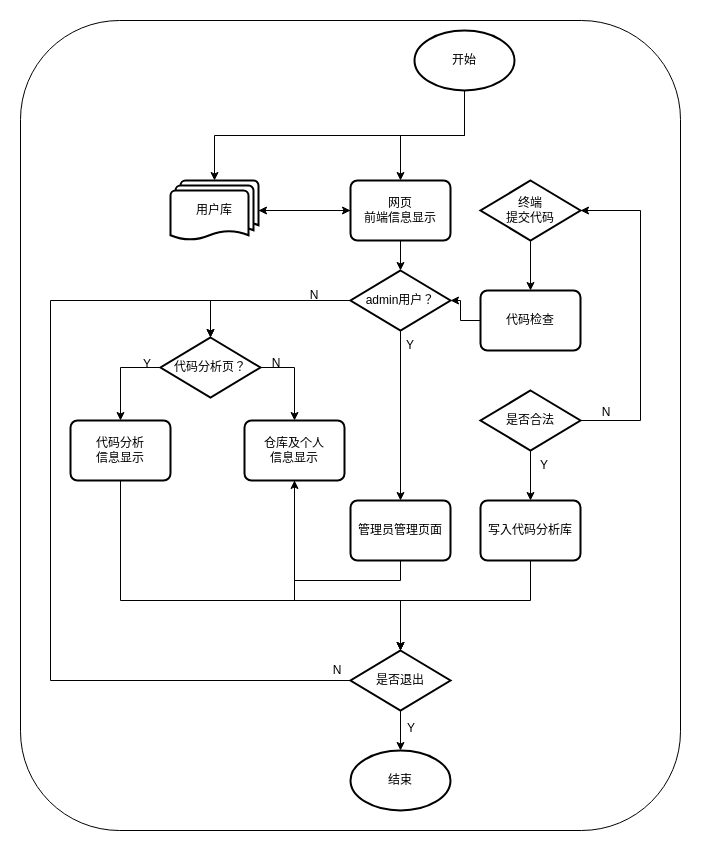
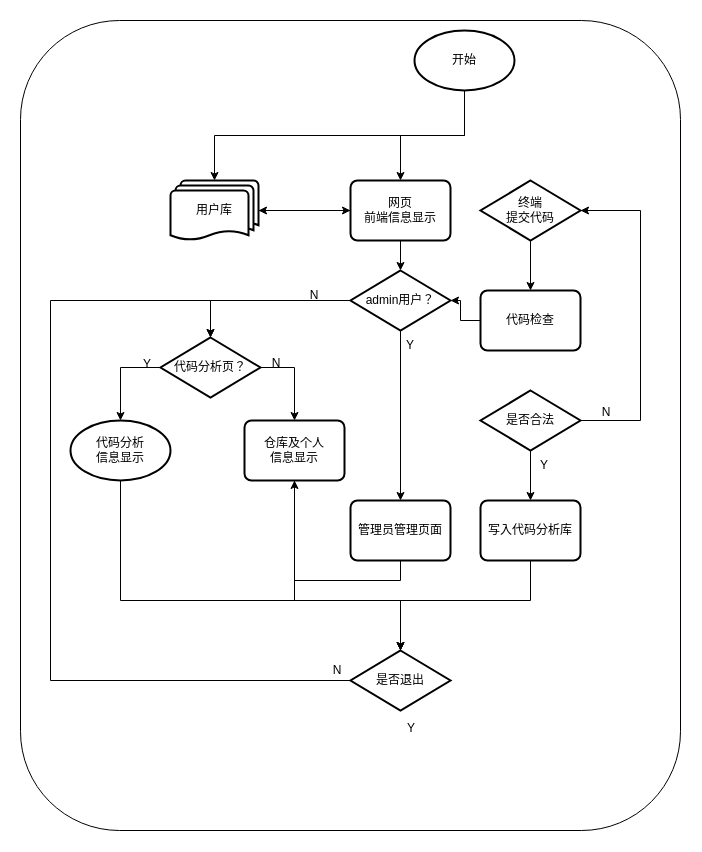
node "代码分析 信息显示": shape rounded rectangle -> ellipse
edge "是否退出" -> "结束": removed
node "结束": removed
